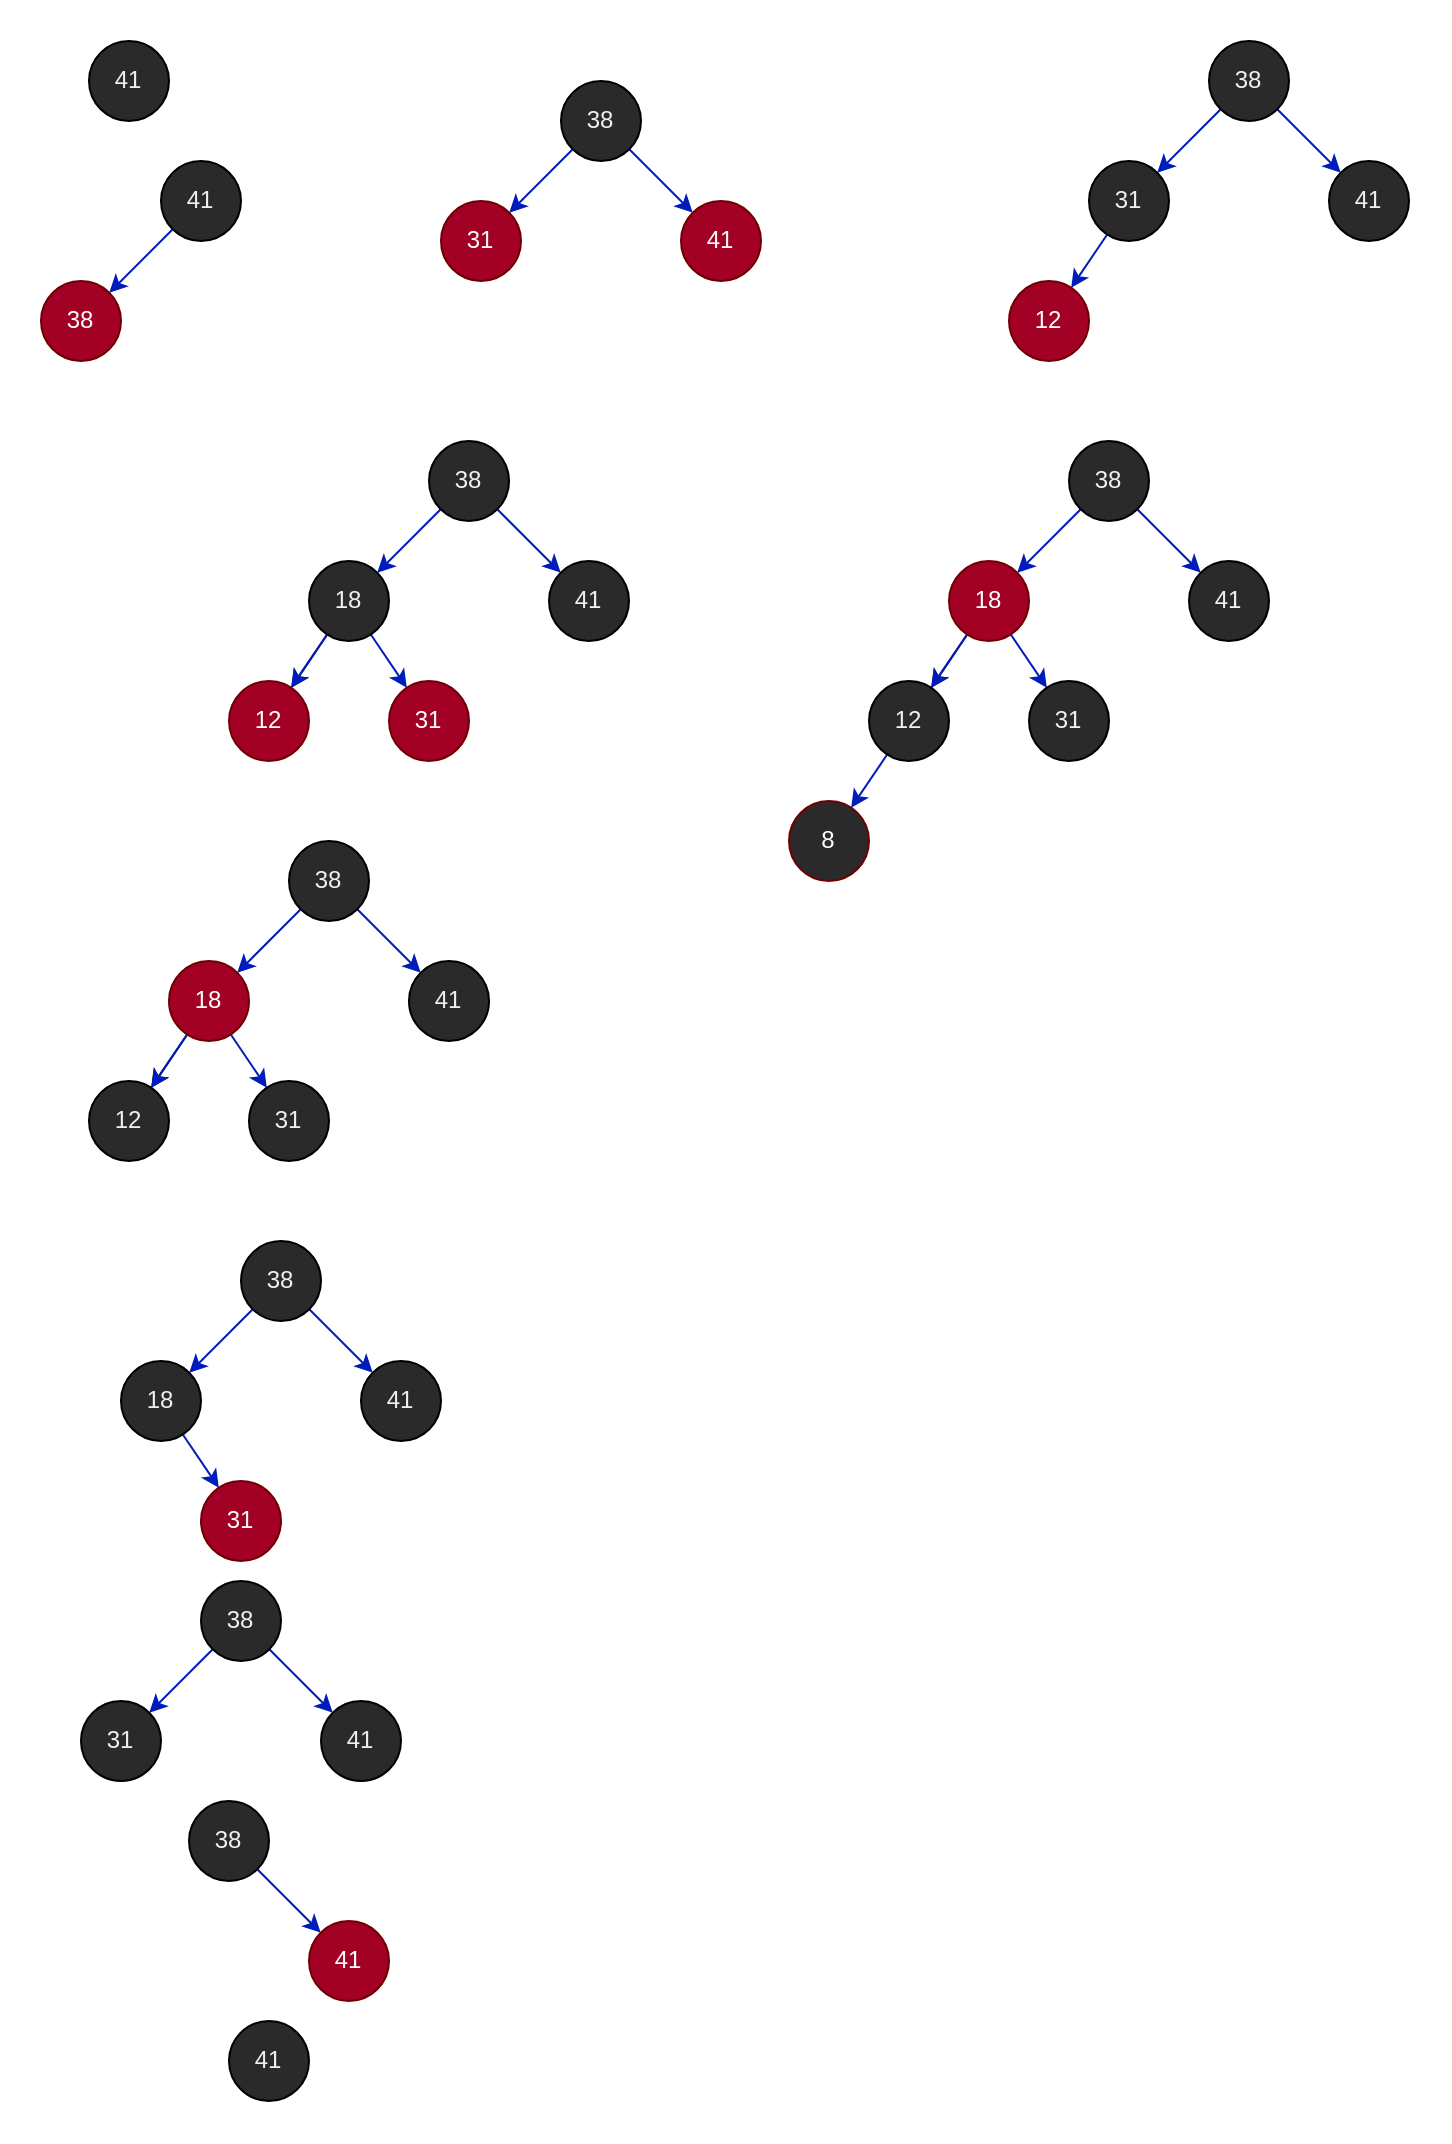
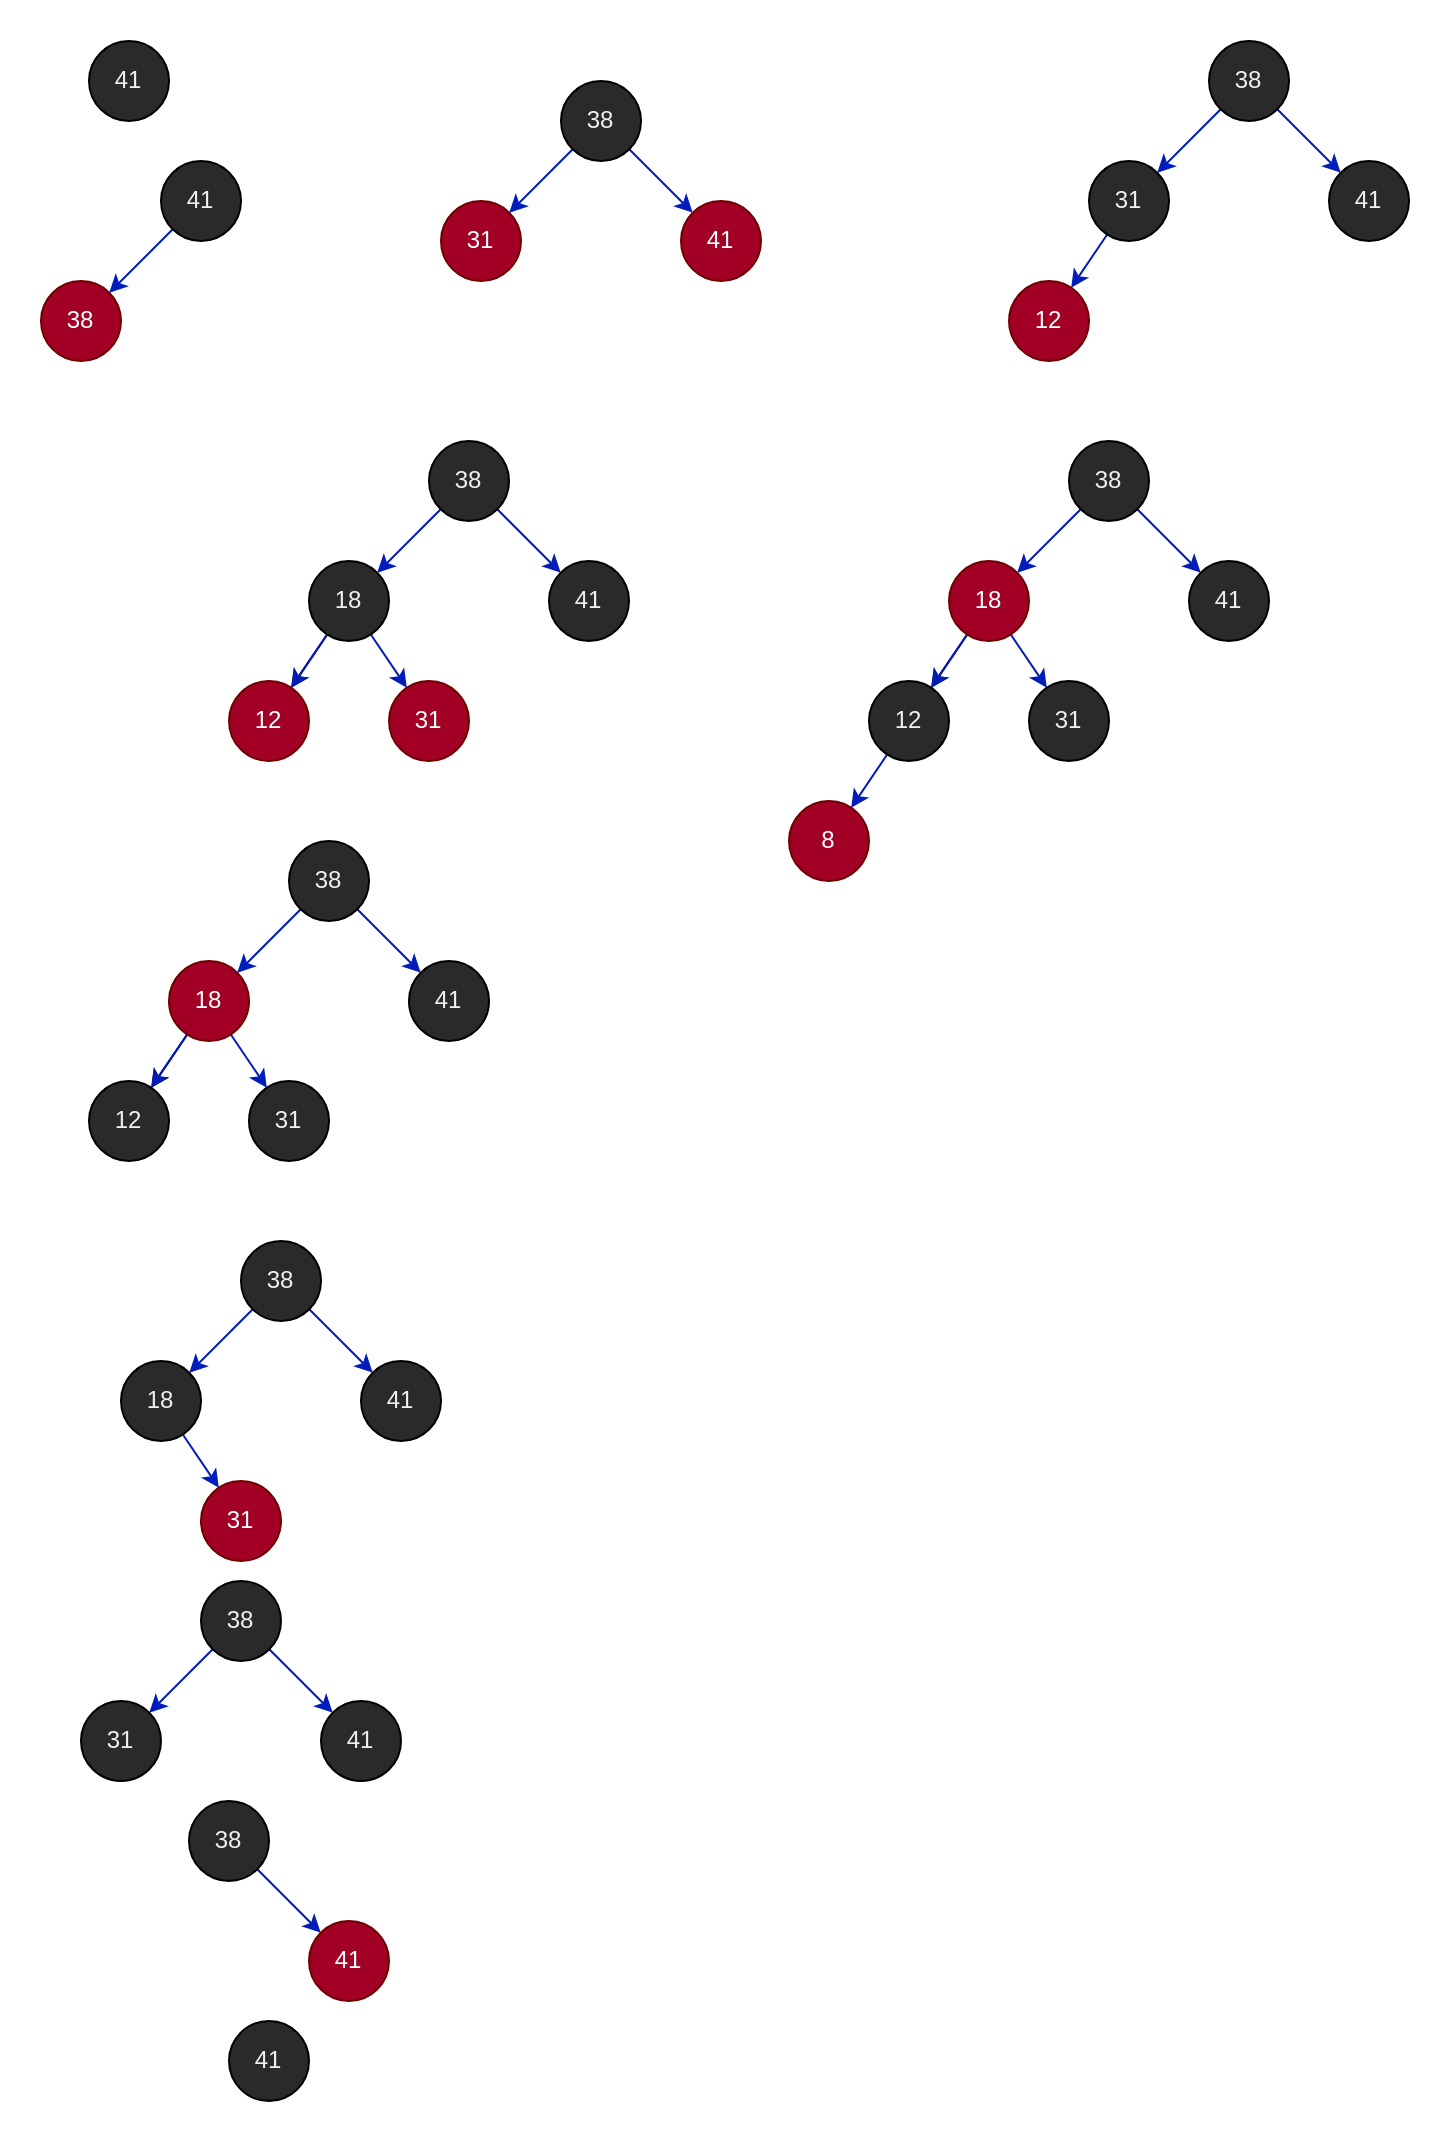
node "8": fillcolor #2a2a2a -> #a20025
